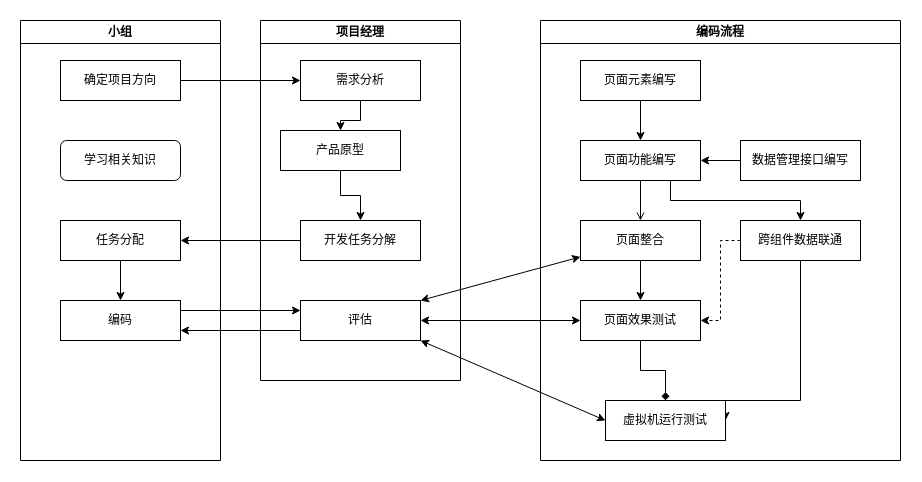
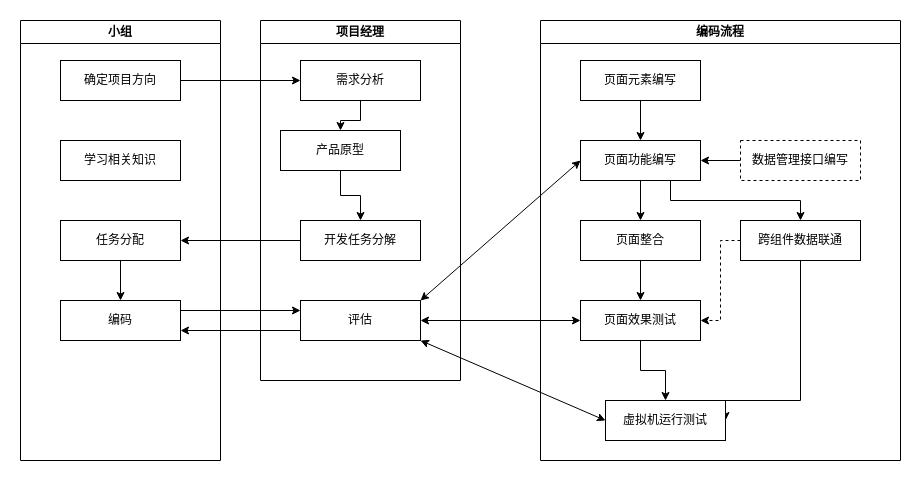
node "学习相关知识": shape rounded rectangle -> rectangle
node "数据管理接口编写": style solid -> dashed
edge "页面功能编写" -> "页面整合": arrowhead open -> classic
edge "页面整合" -- "评估": now "页面功能编写" -- "评估"
edge "页面效果测试" -> "虚拟机运行测试": arrowhead diamond -> classic
